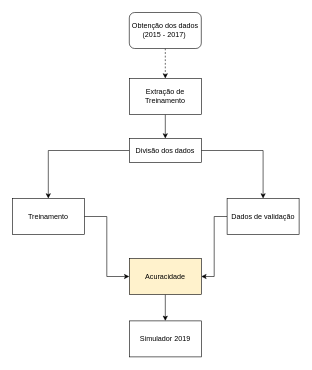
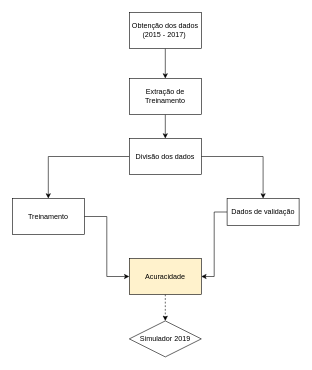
node "Obtenção dos dados (2015 - 2017)": shape rounded rectangle -> rectangle
edge "Obtenção dos dados (2015 - 2017)" -> "Extração de Treinamento": style dashed -> solid
node "Divisão dos dados": size 72x24 -> 72x36
node "Dados de validação": size 72x36 -> 72x27
edge "Acuracidade" -> "Simulador 2019": style solid -> dashed
node "Simulador 2019": shape rectangle -> diamond
